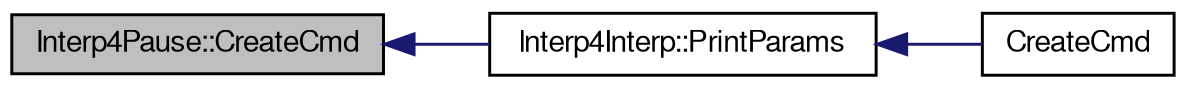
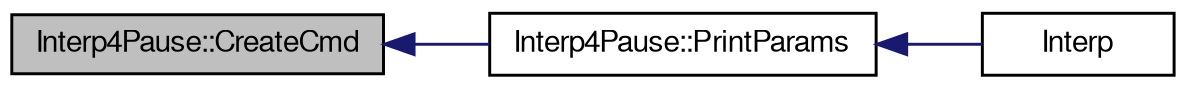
node "Interp4Interp::PrintParams": label "Interp4Interp::PrintParams" -> "Interp4Pause::PrintParams"
node "CreateCmd": label "CreateCmd" -> "Interp"
